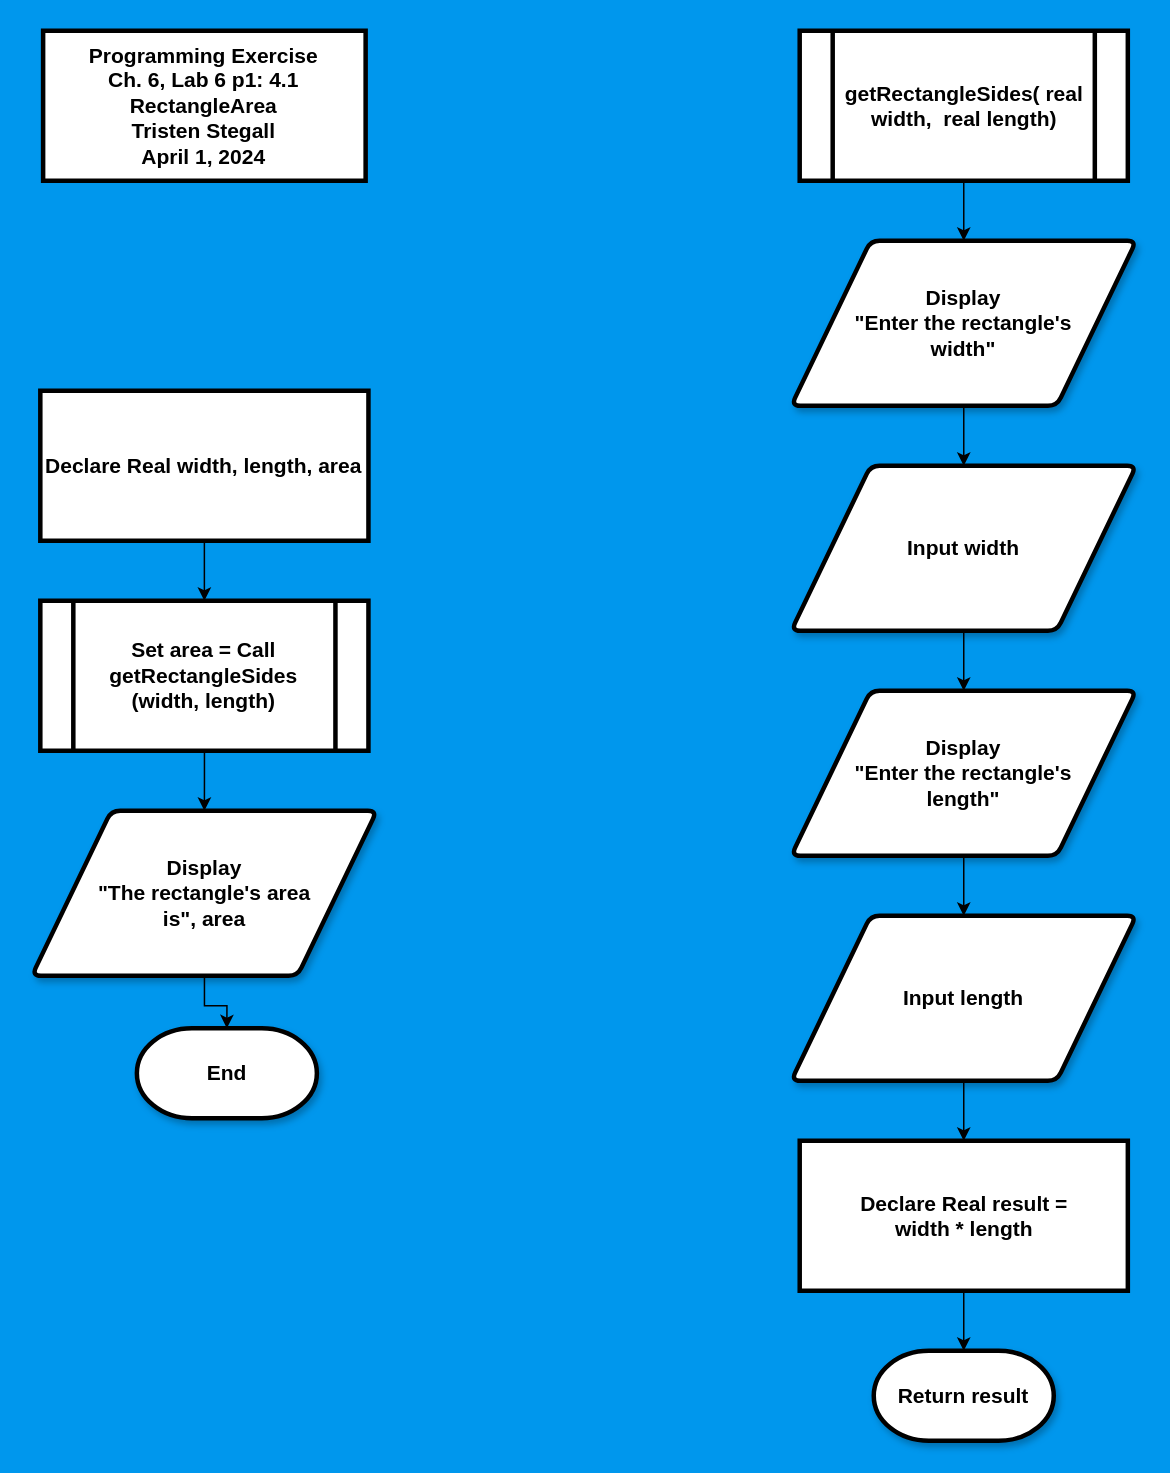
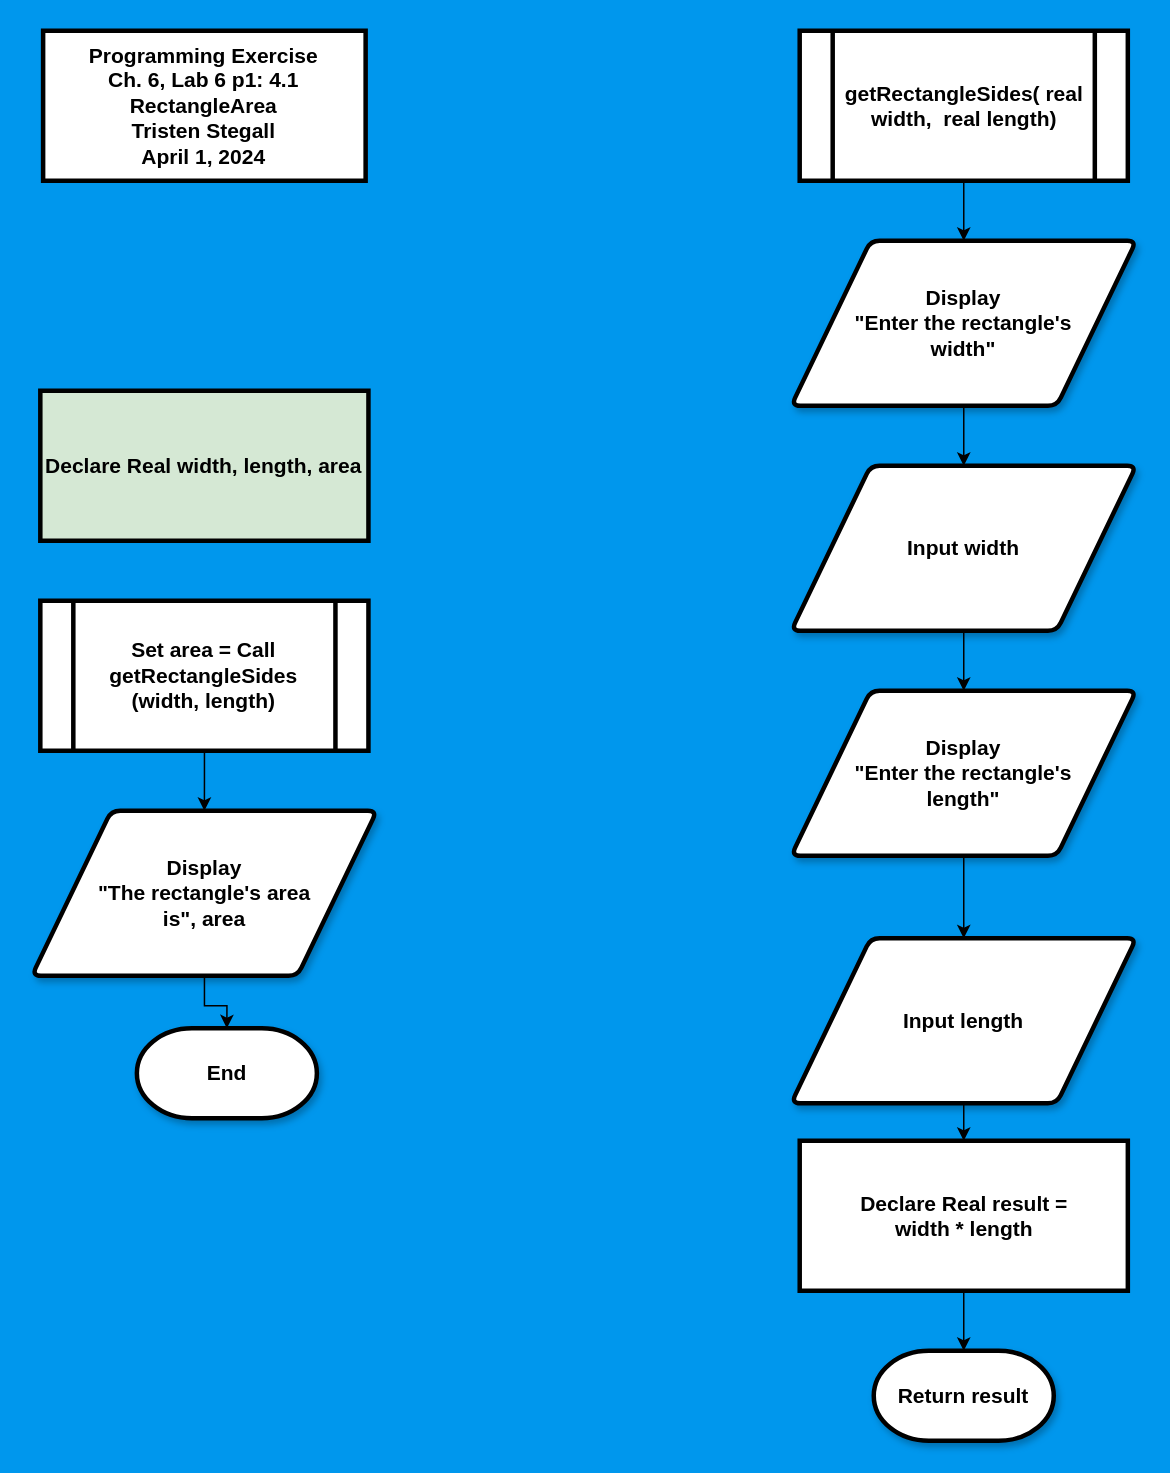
node "Declare Real width, length, area": fillcolor #ffffff -> #d5e8d4
edge "Declare Real width, length, area" -> "Set area = Call getRectangleSides (width, length)": removed
node "Input length": moved (964, 998) -> (964, 1021)
